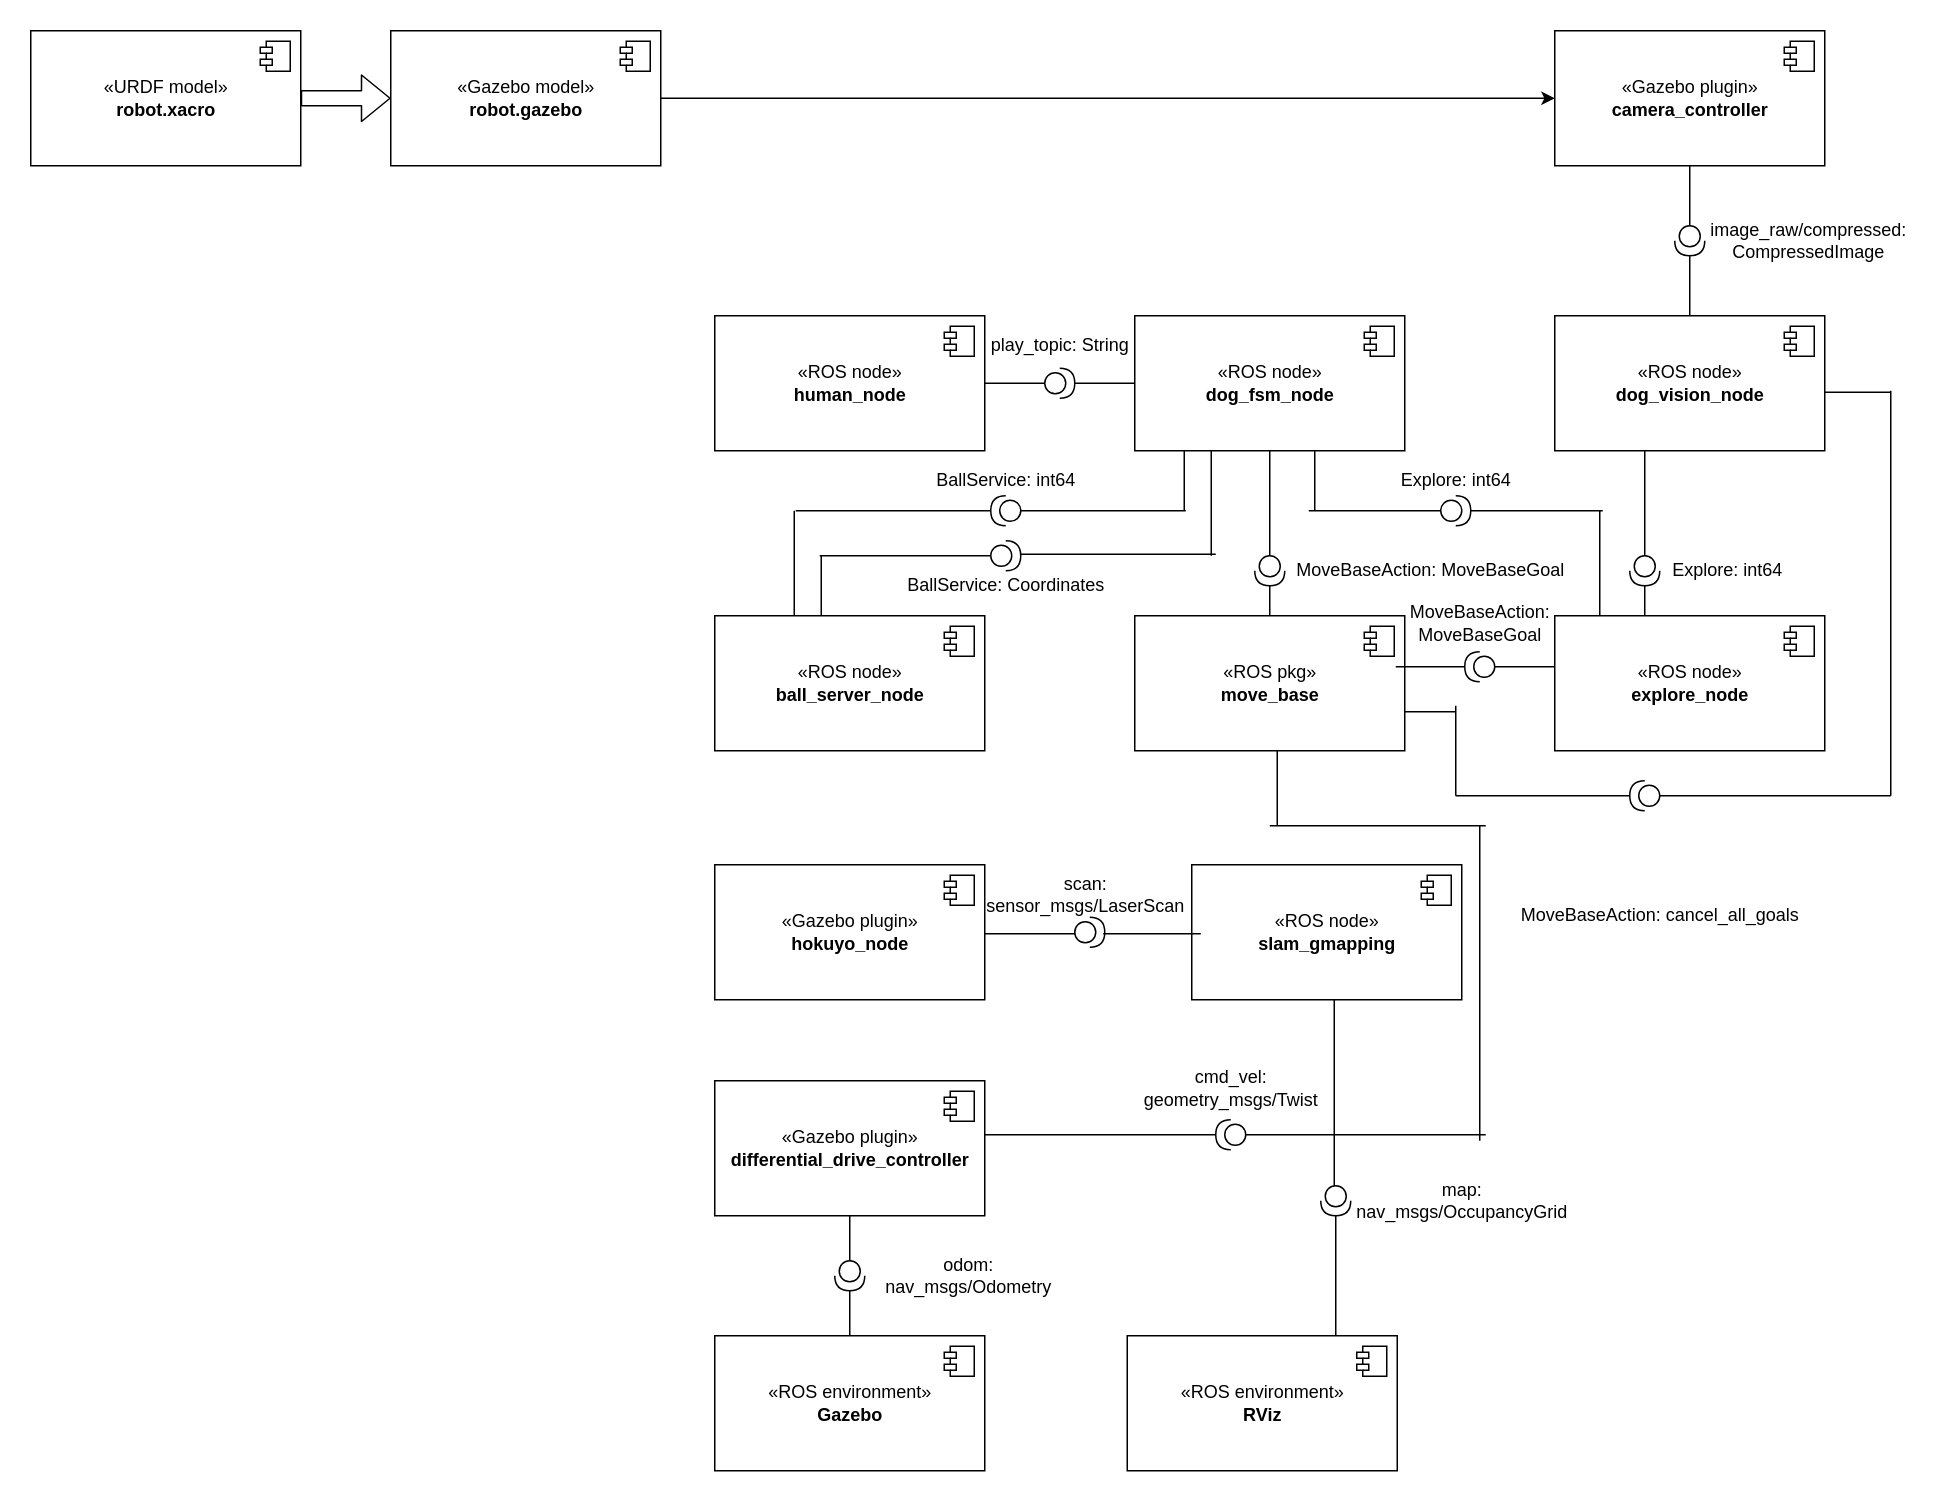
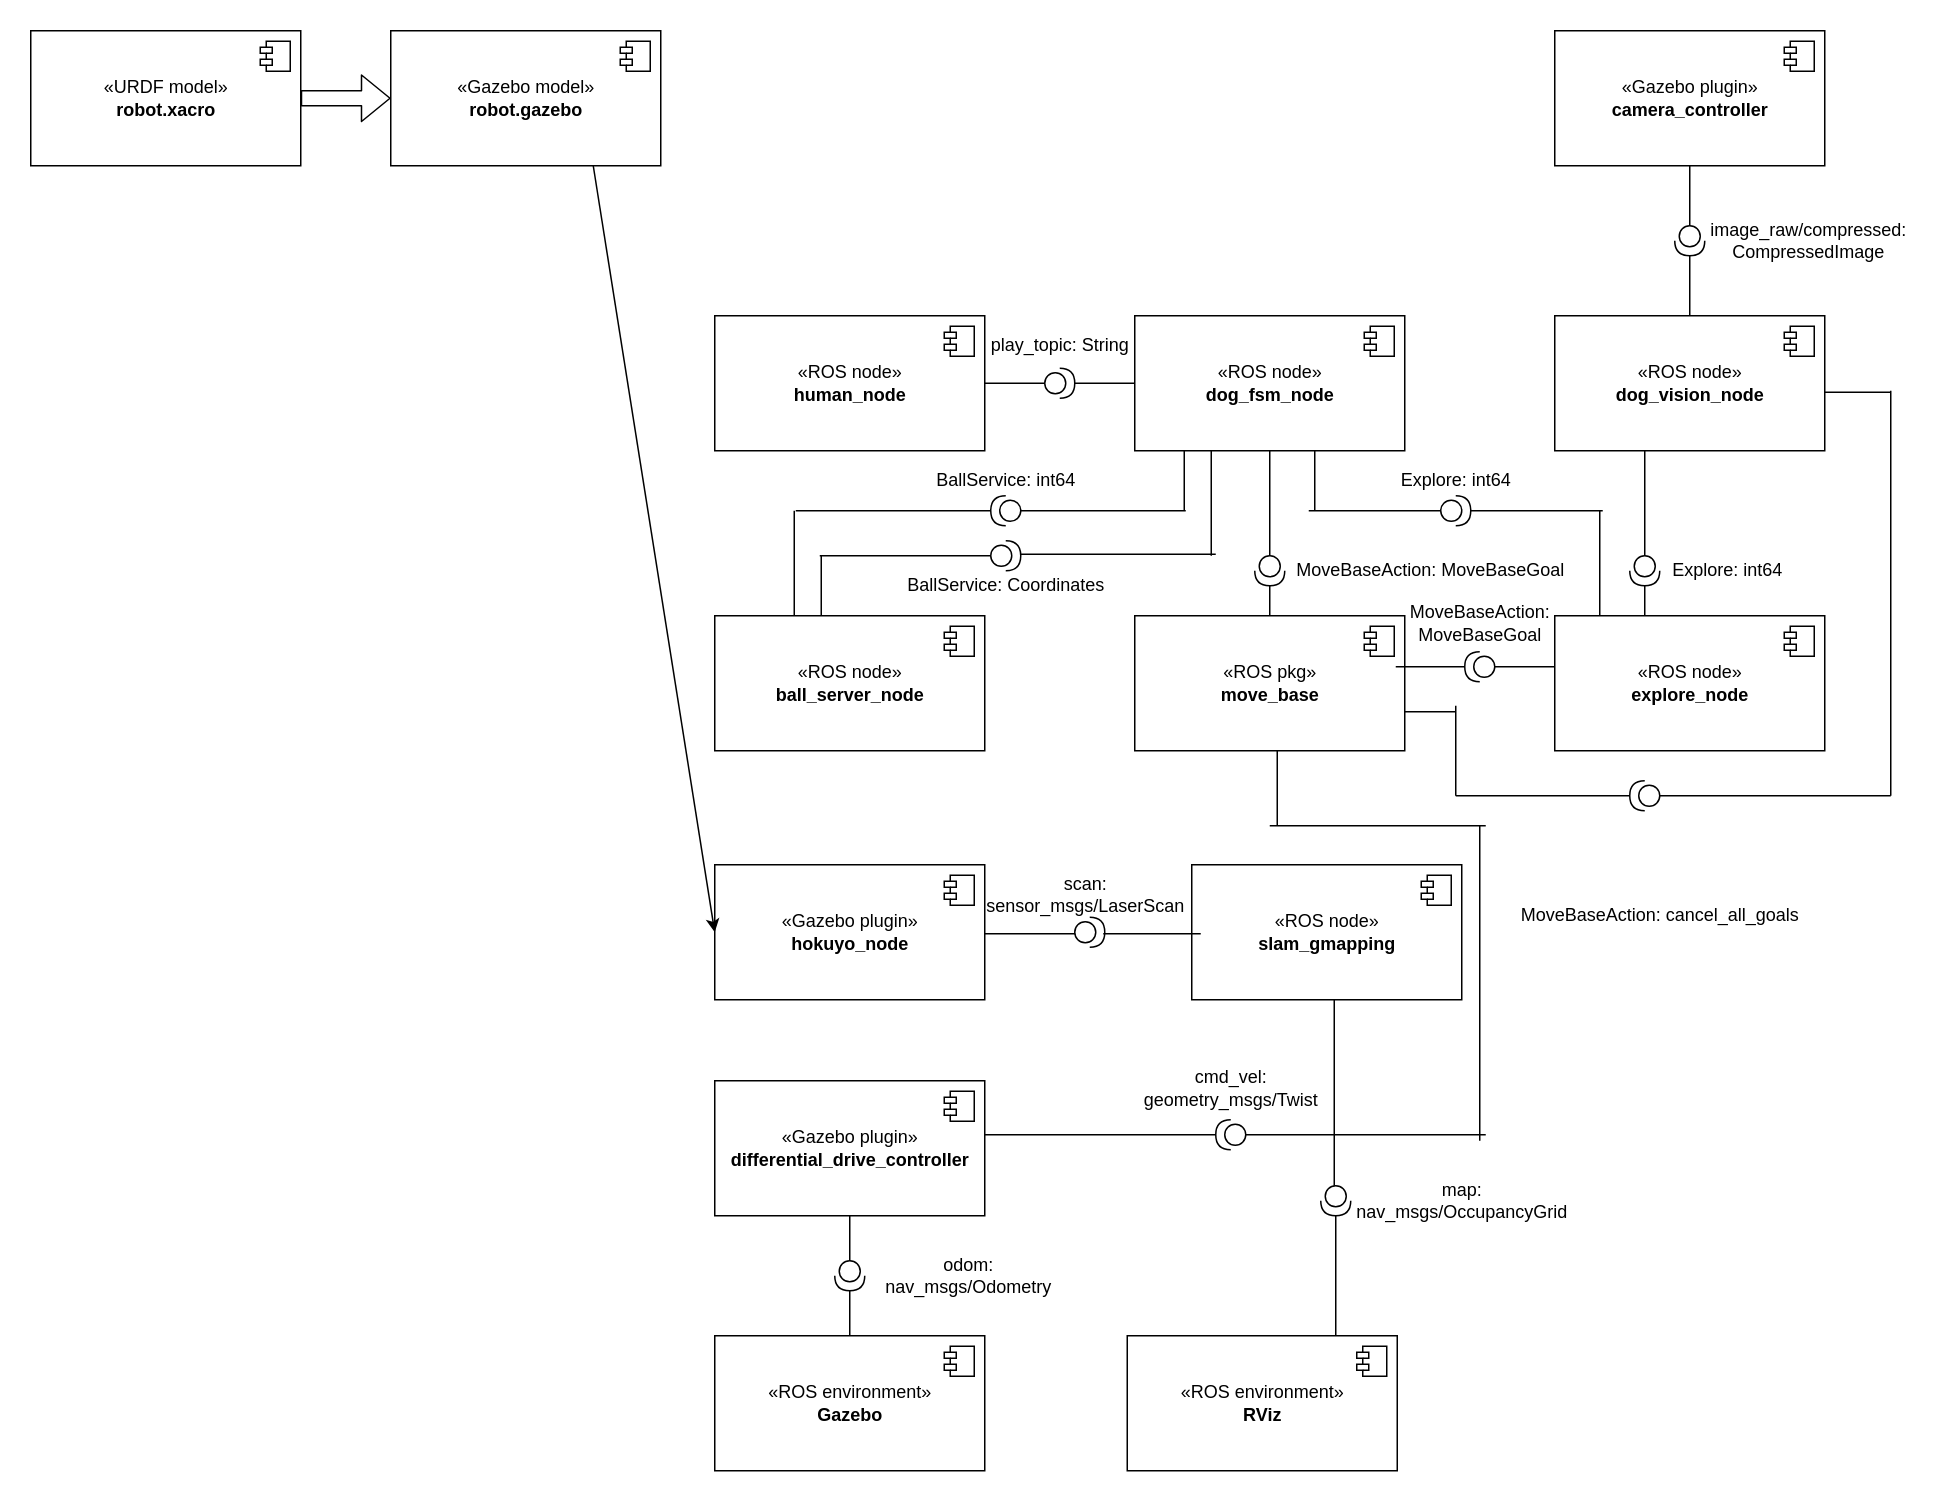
edge "«Gazebo model» robot.gazebo" -> "«Gazebo plugin» camera_controller": removed
edge "«Gazebo model» robot.gazebo" -> "«Gazebo plugin» hokuyo_node": added
